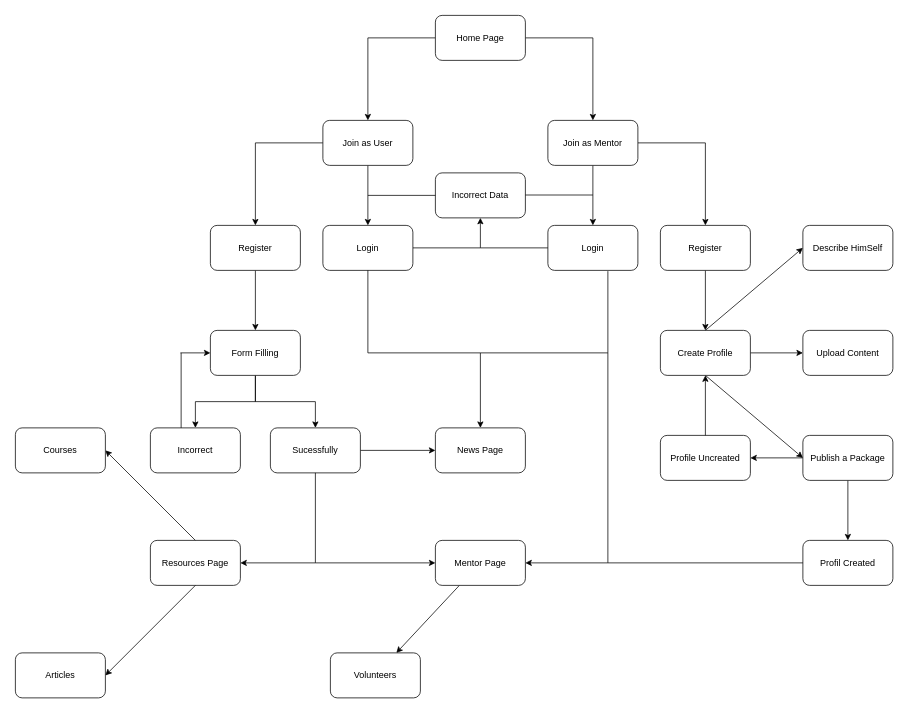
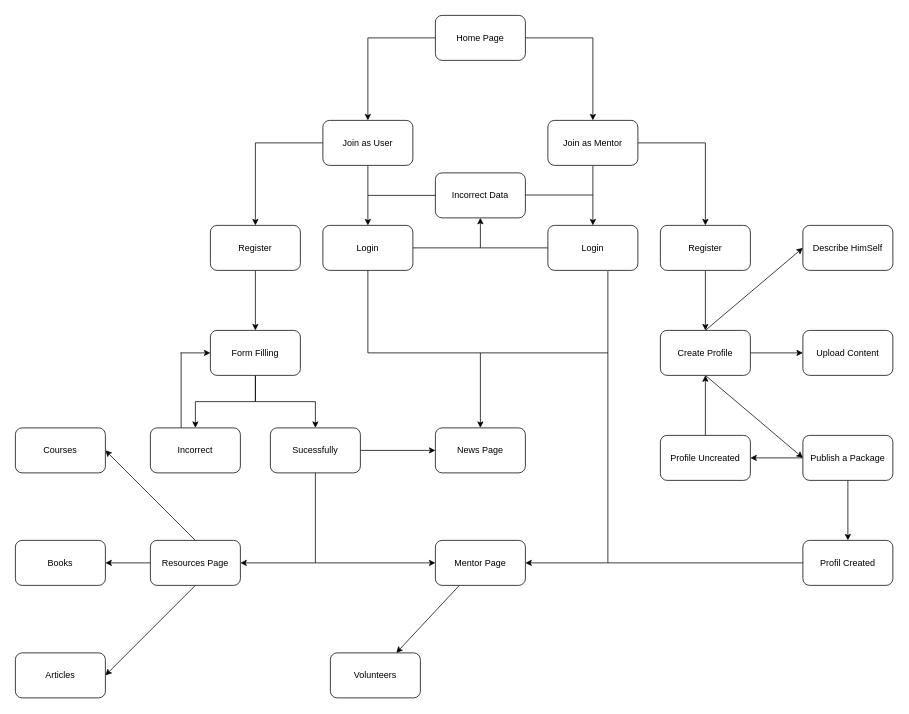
node "Books": added
edge "Resources Page" -> "Books": added
